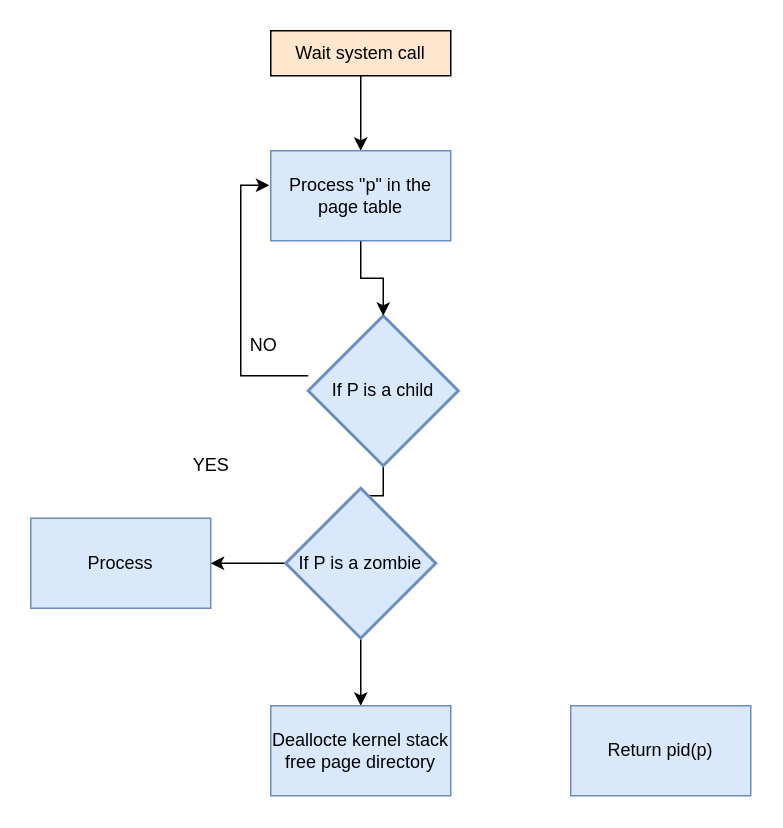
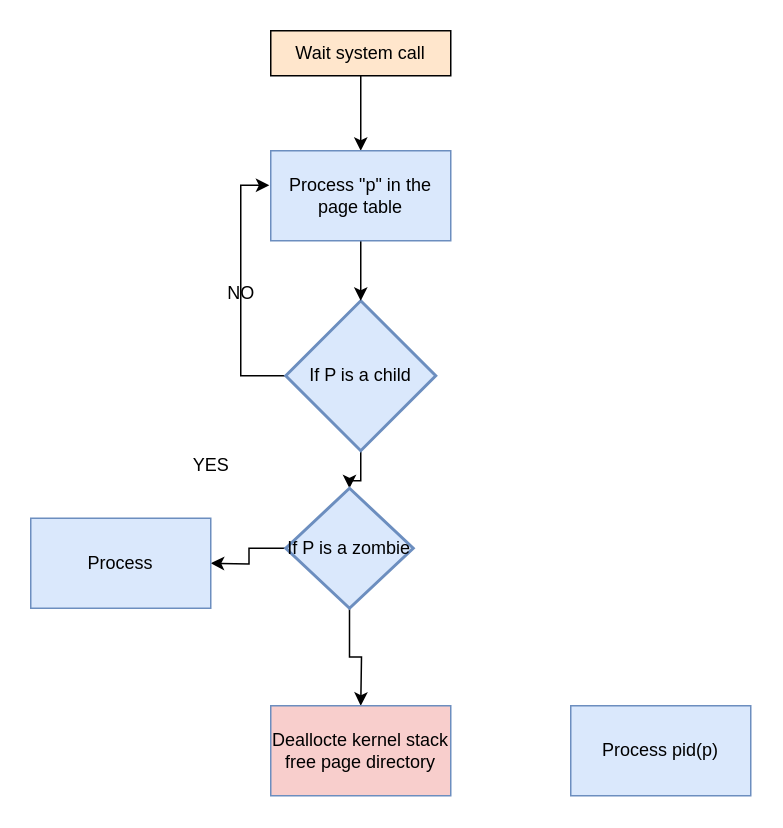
node "NO": moved (263, 346) -> (241, 293)
node "If P is a child": moved (383, 391) -> (361, 376)
node "If P is a zombie": size 150x150 -> 128x120
node "Deallocte kernel stack free page directory": fillcolor #dae8fc -> #f8cecc
node "Return pid(p)": label "Return pid(p)" -> "Process pid(p)"
